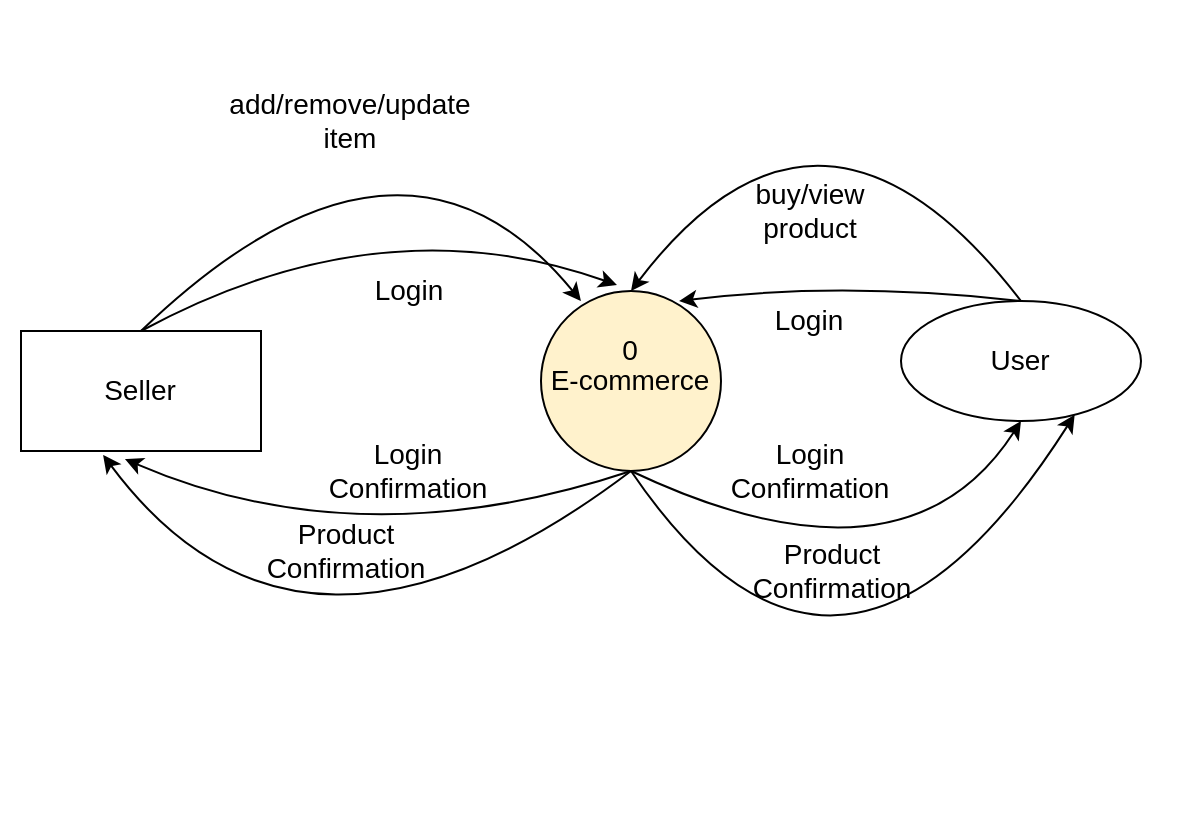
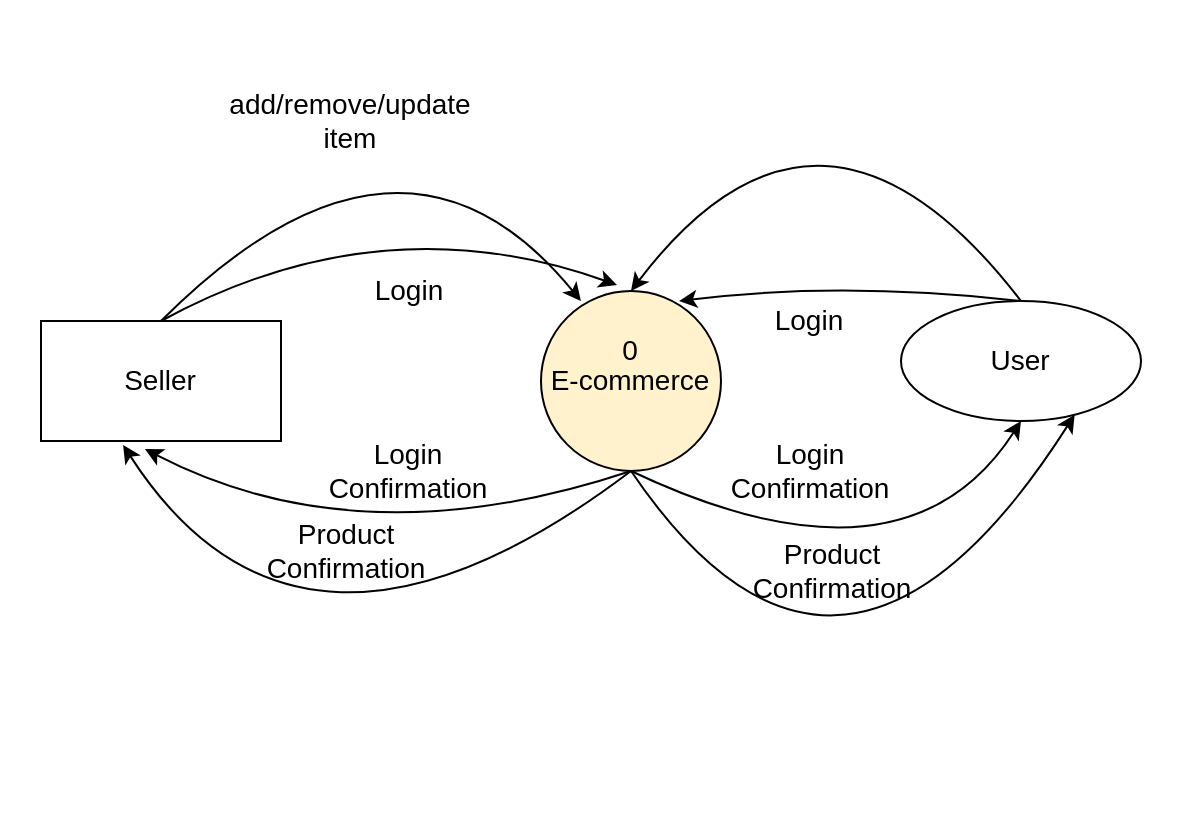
node "buy/view product": removed
node "Seller": moved (141, 391) -> (161, 381)
